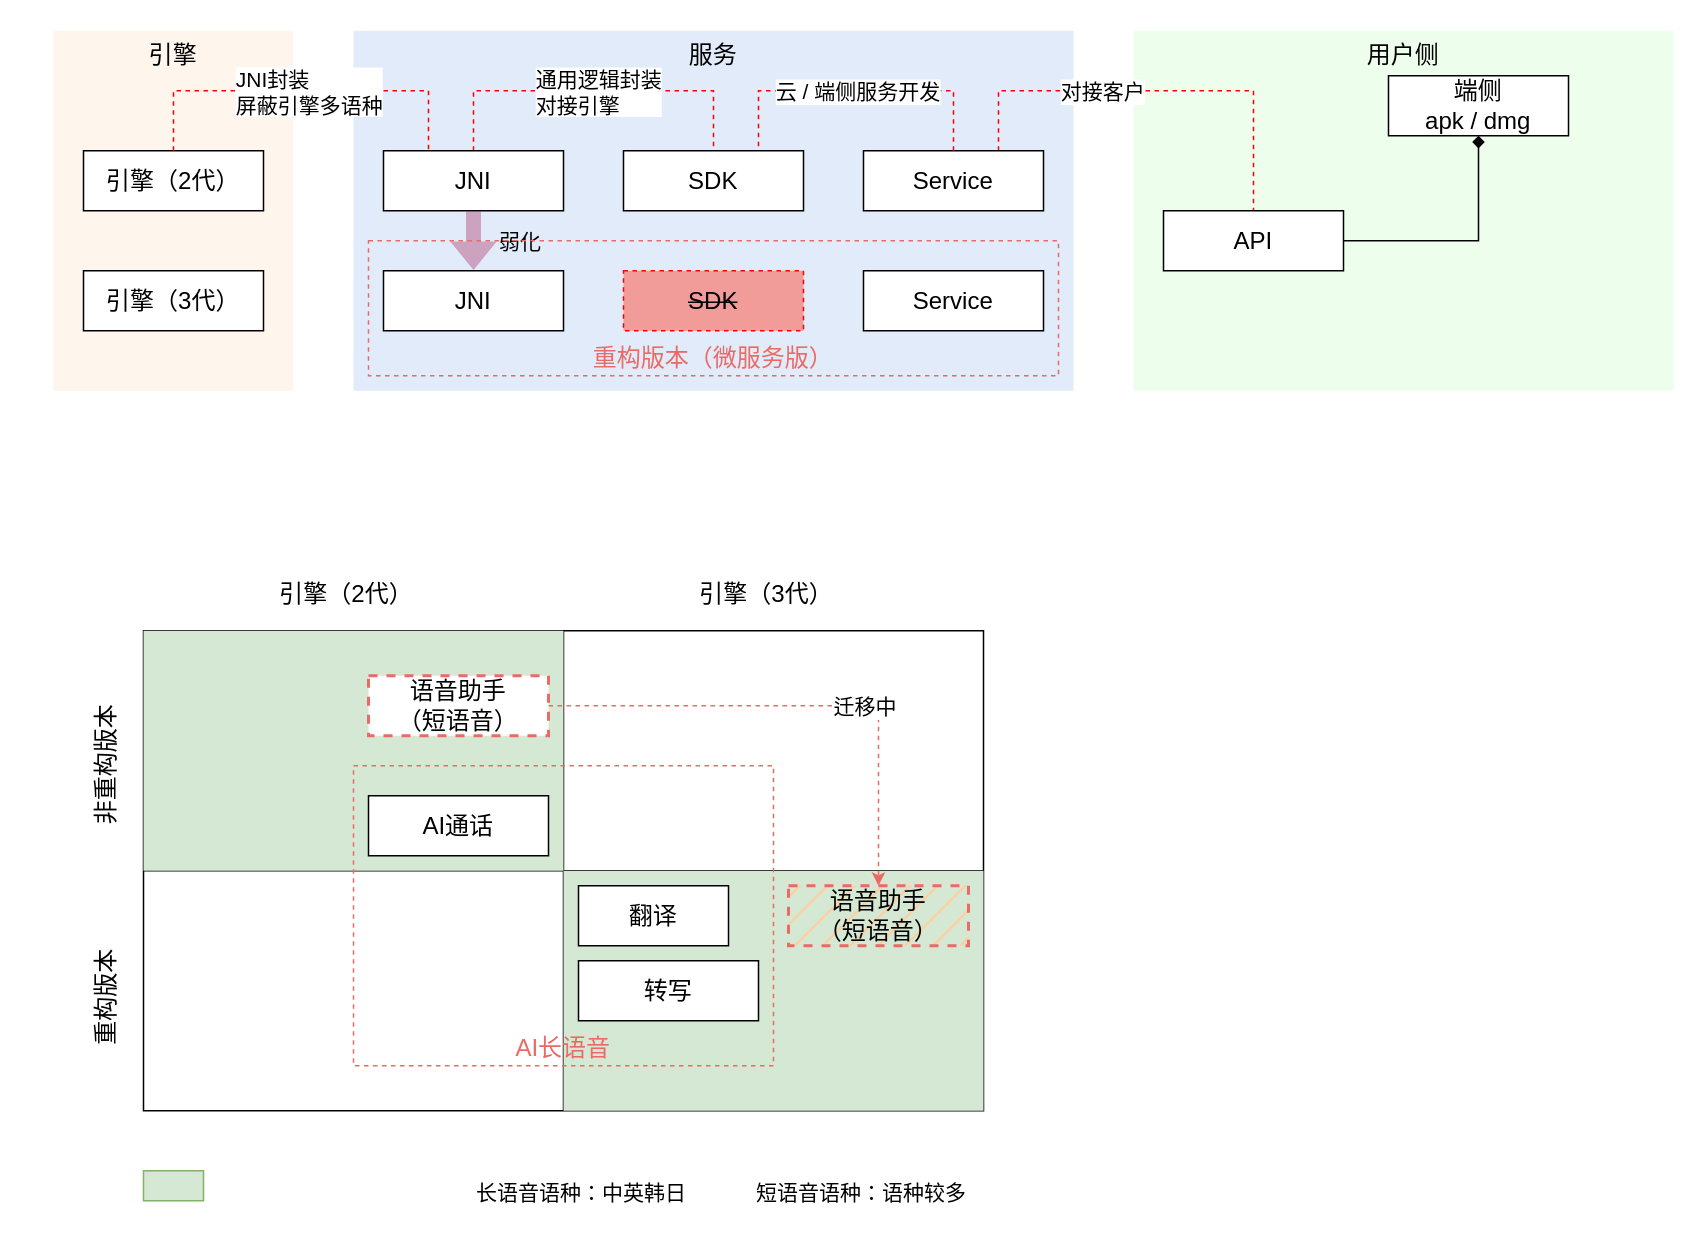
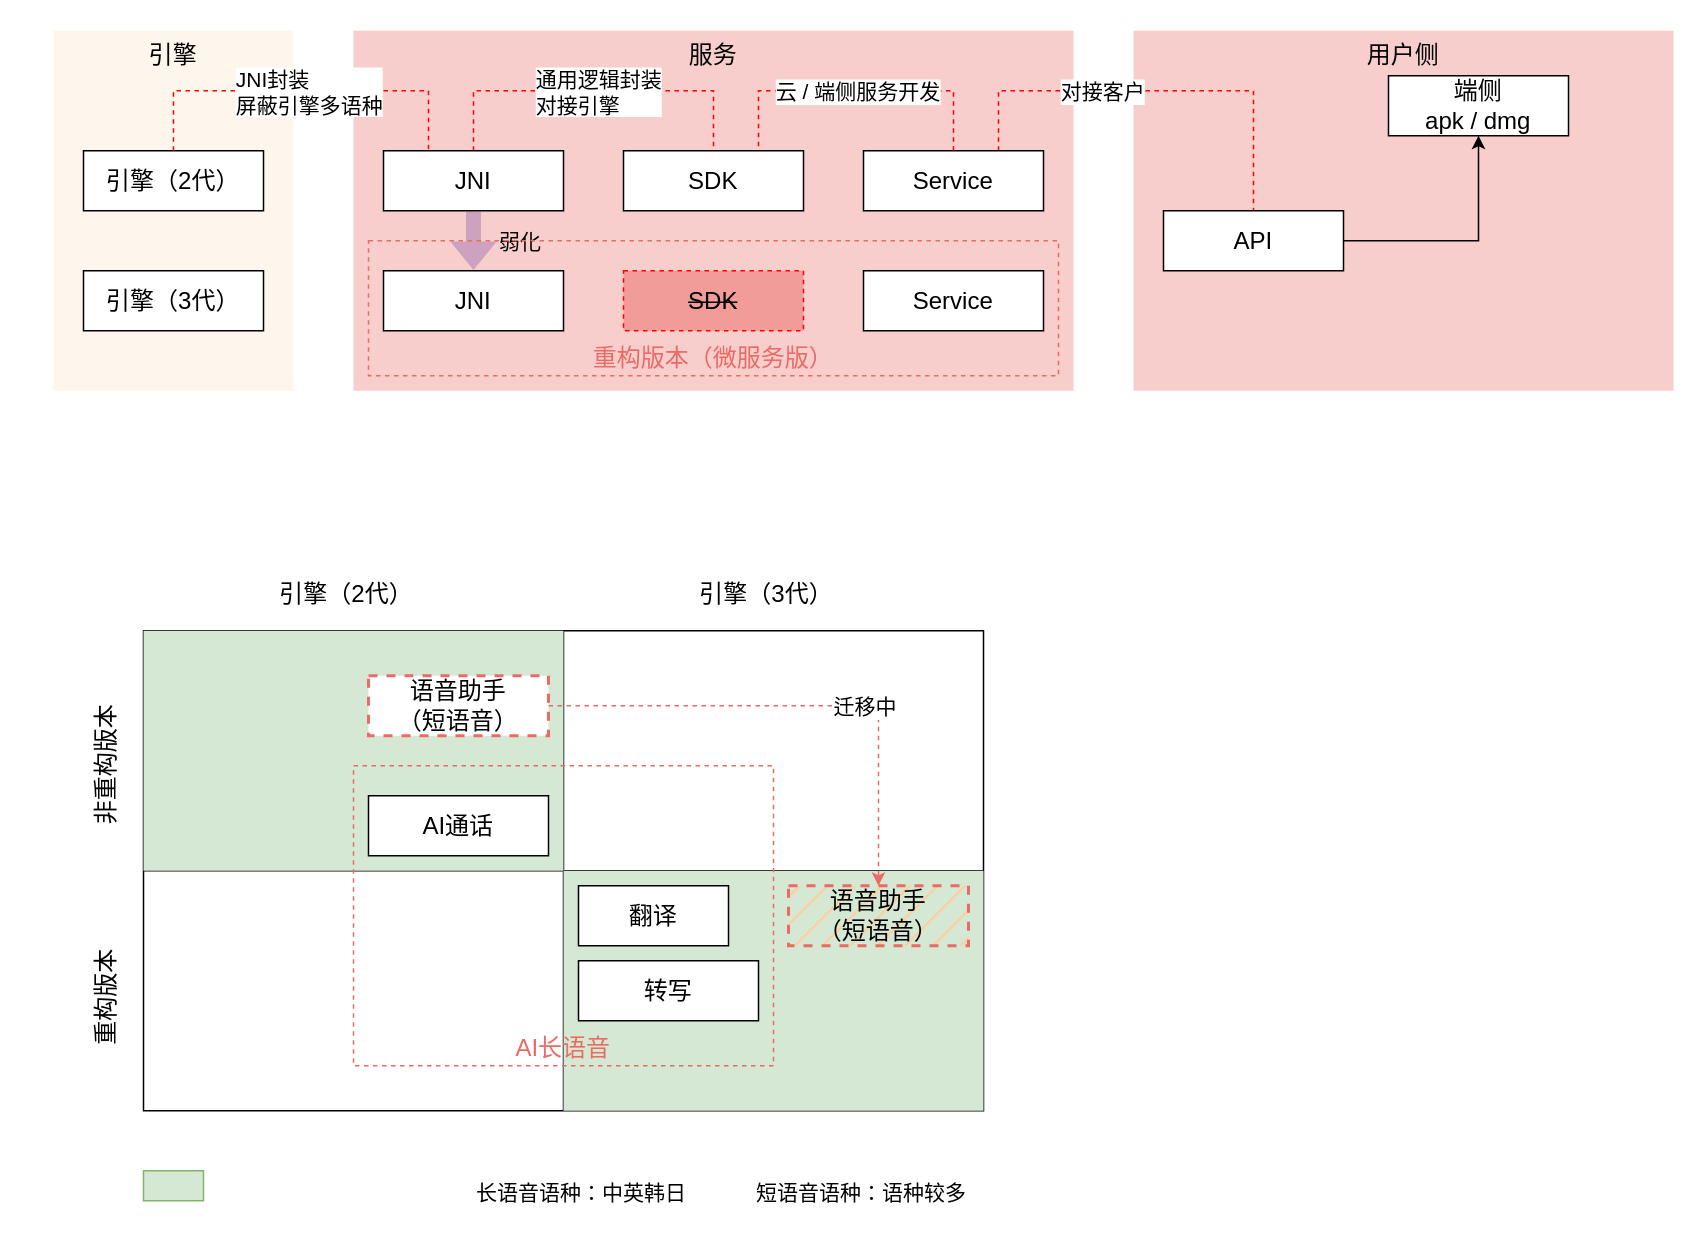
node "服务": fillcolor #e1ebf9 -> #f8cecc
edge "API" -> "端侧 apk / dmg": arrowhead diamond -> classic
node "用户侧": fillcolor #edfeec -> #f8cecc
